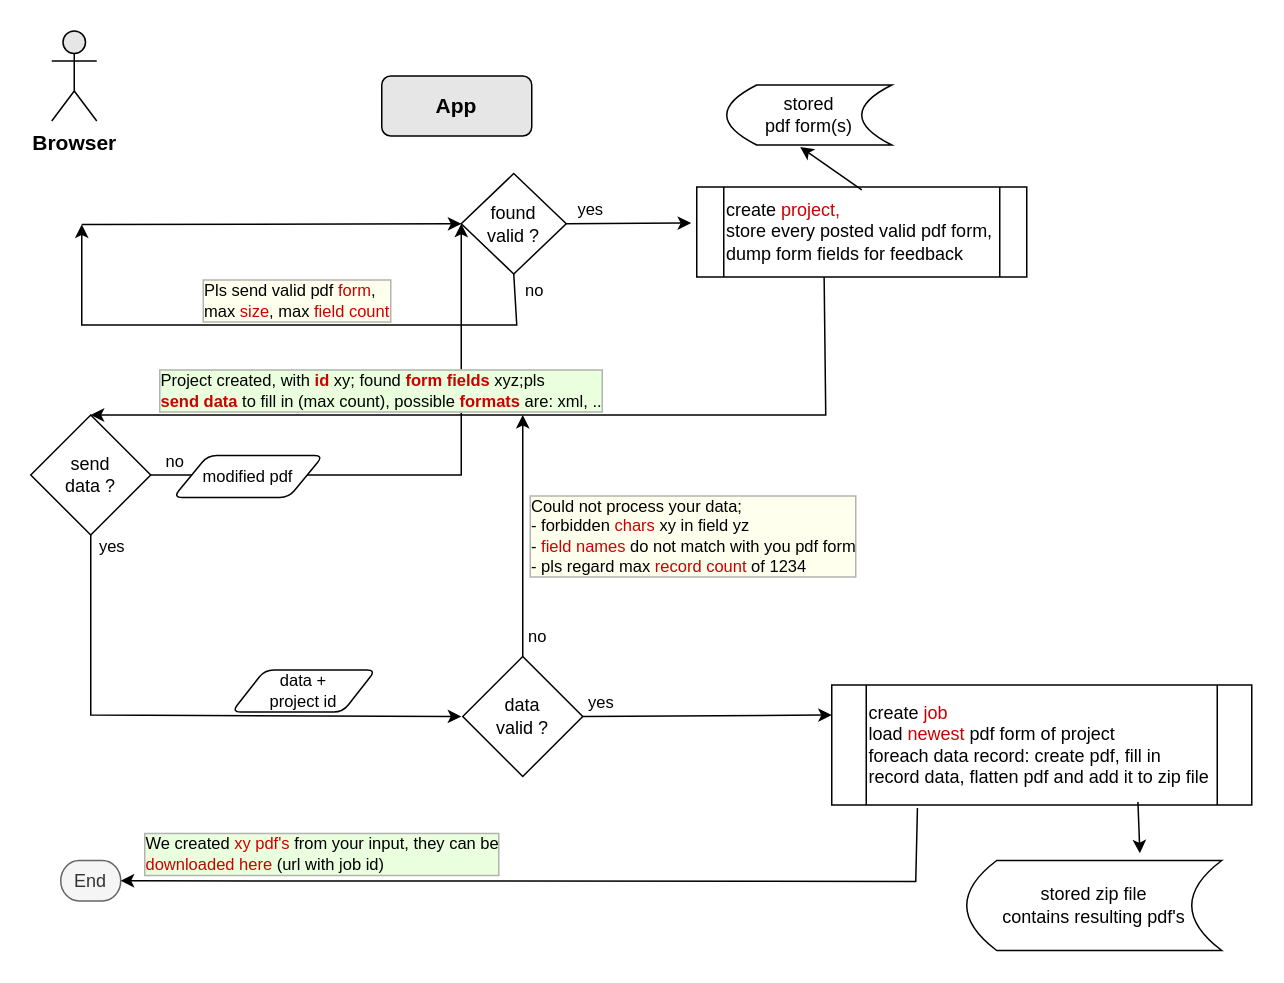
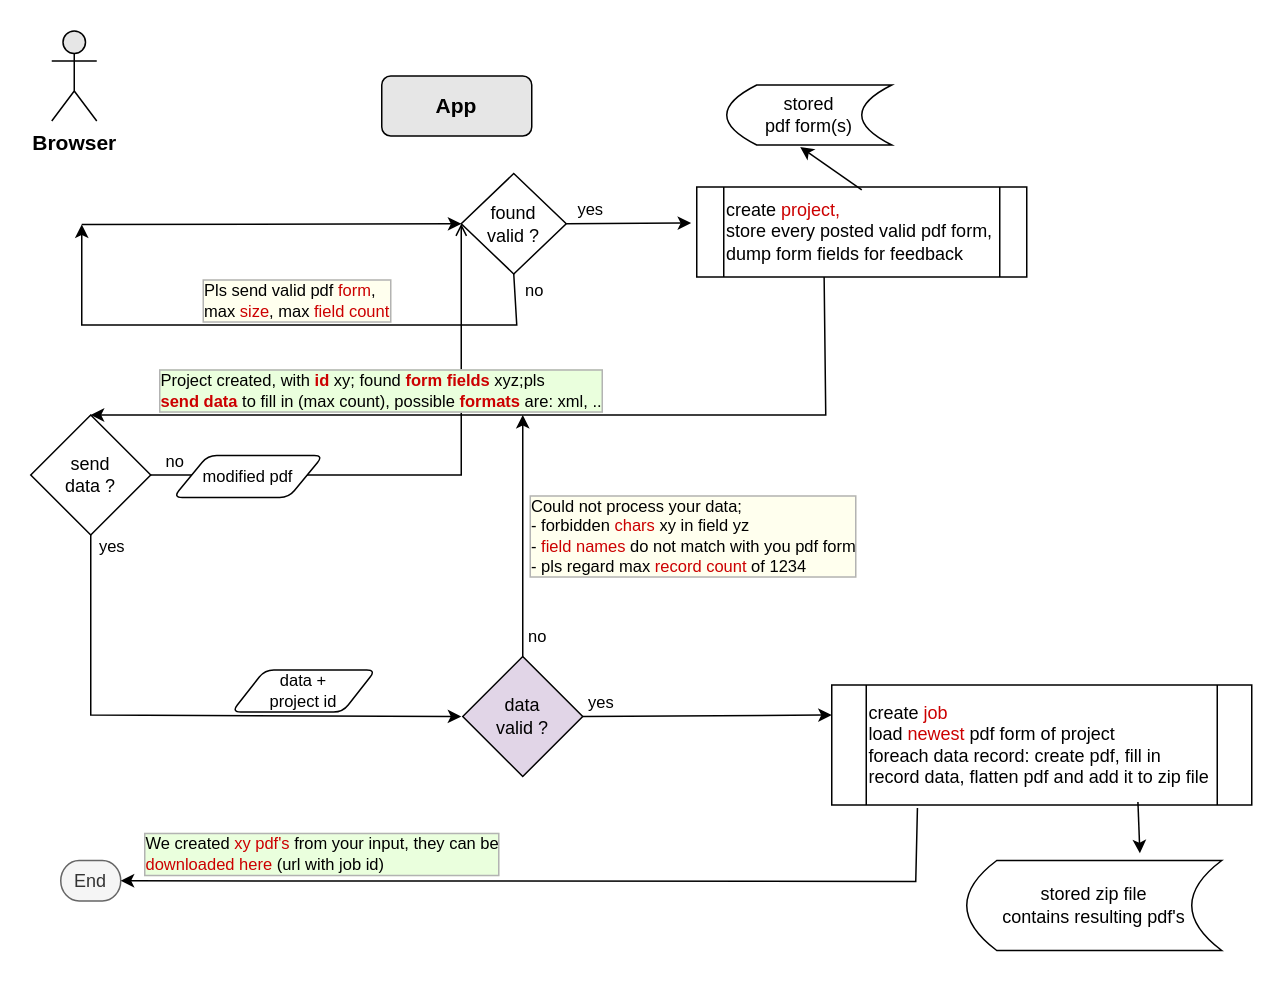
edge "send data ?" -> "found valid ?": arrowhead classic -> open
node "data valid ?": fillcolor #ffffff -> #e1d5e7
